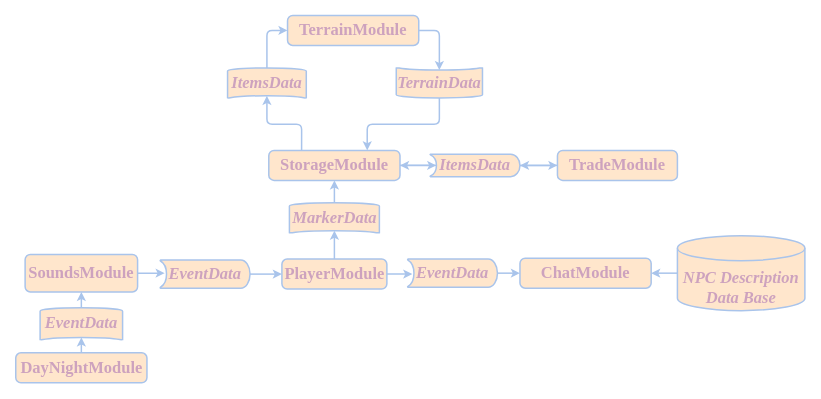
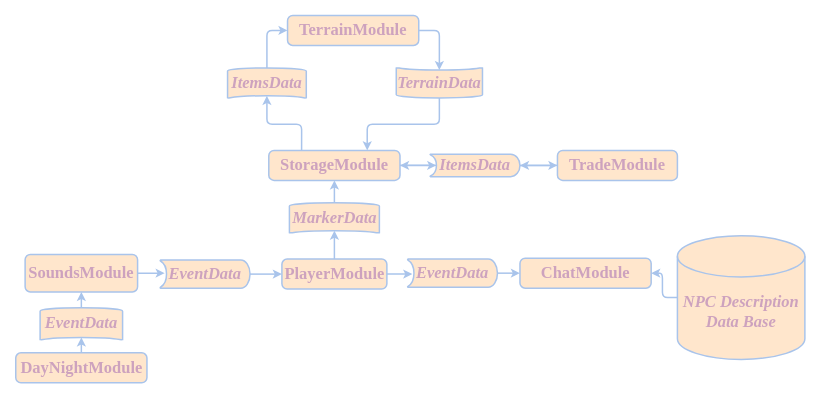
node "NPC Description Data Base": size 128x75 -> 128x124
